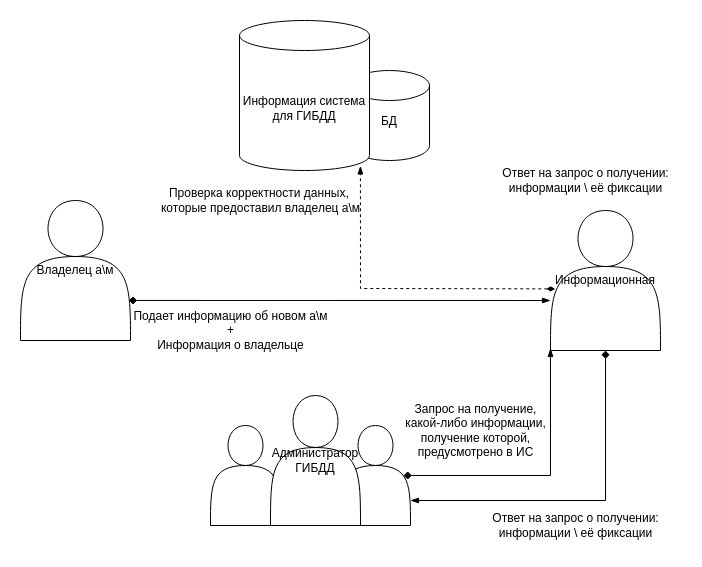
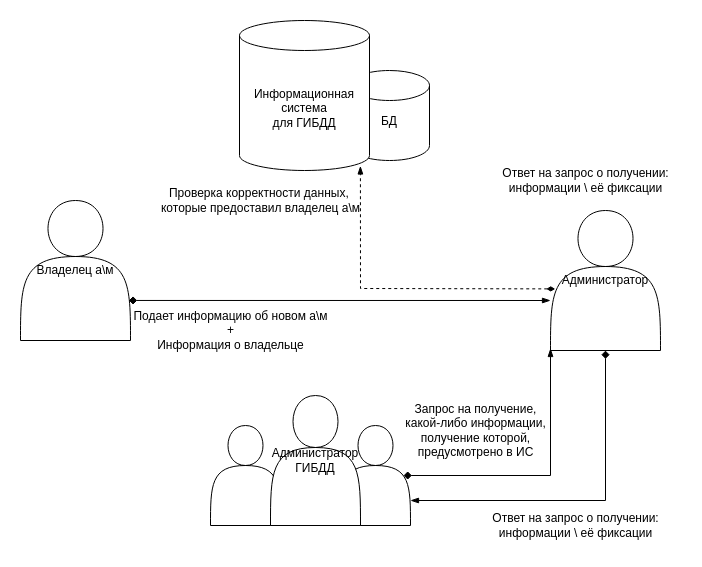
node "Информация система для ГИБДД": label "Информация система для ГИБДД" -> "Информационная система для ГИБДД"
node "Информационная": label "Информационная" -> "Администратор"
